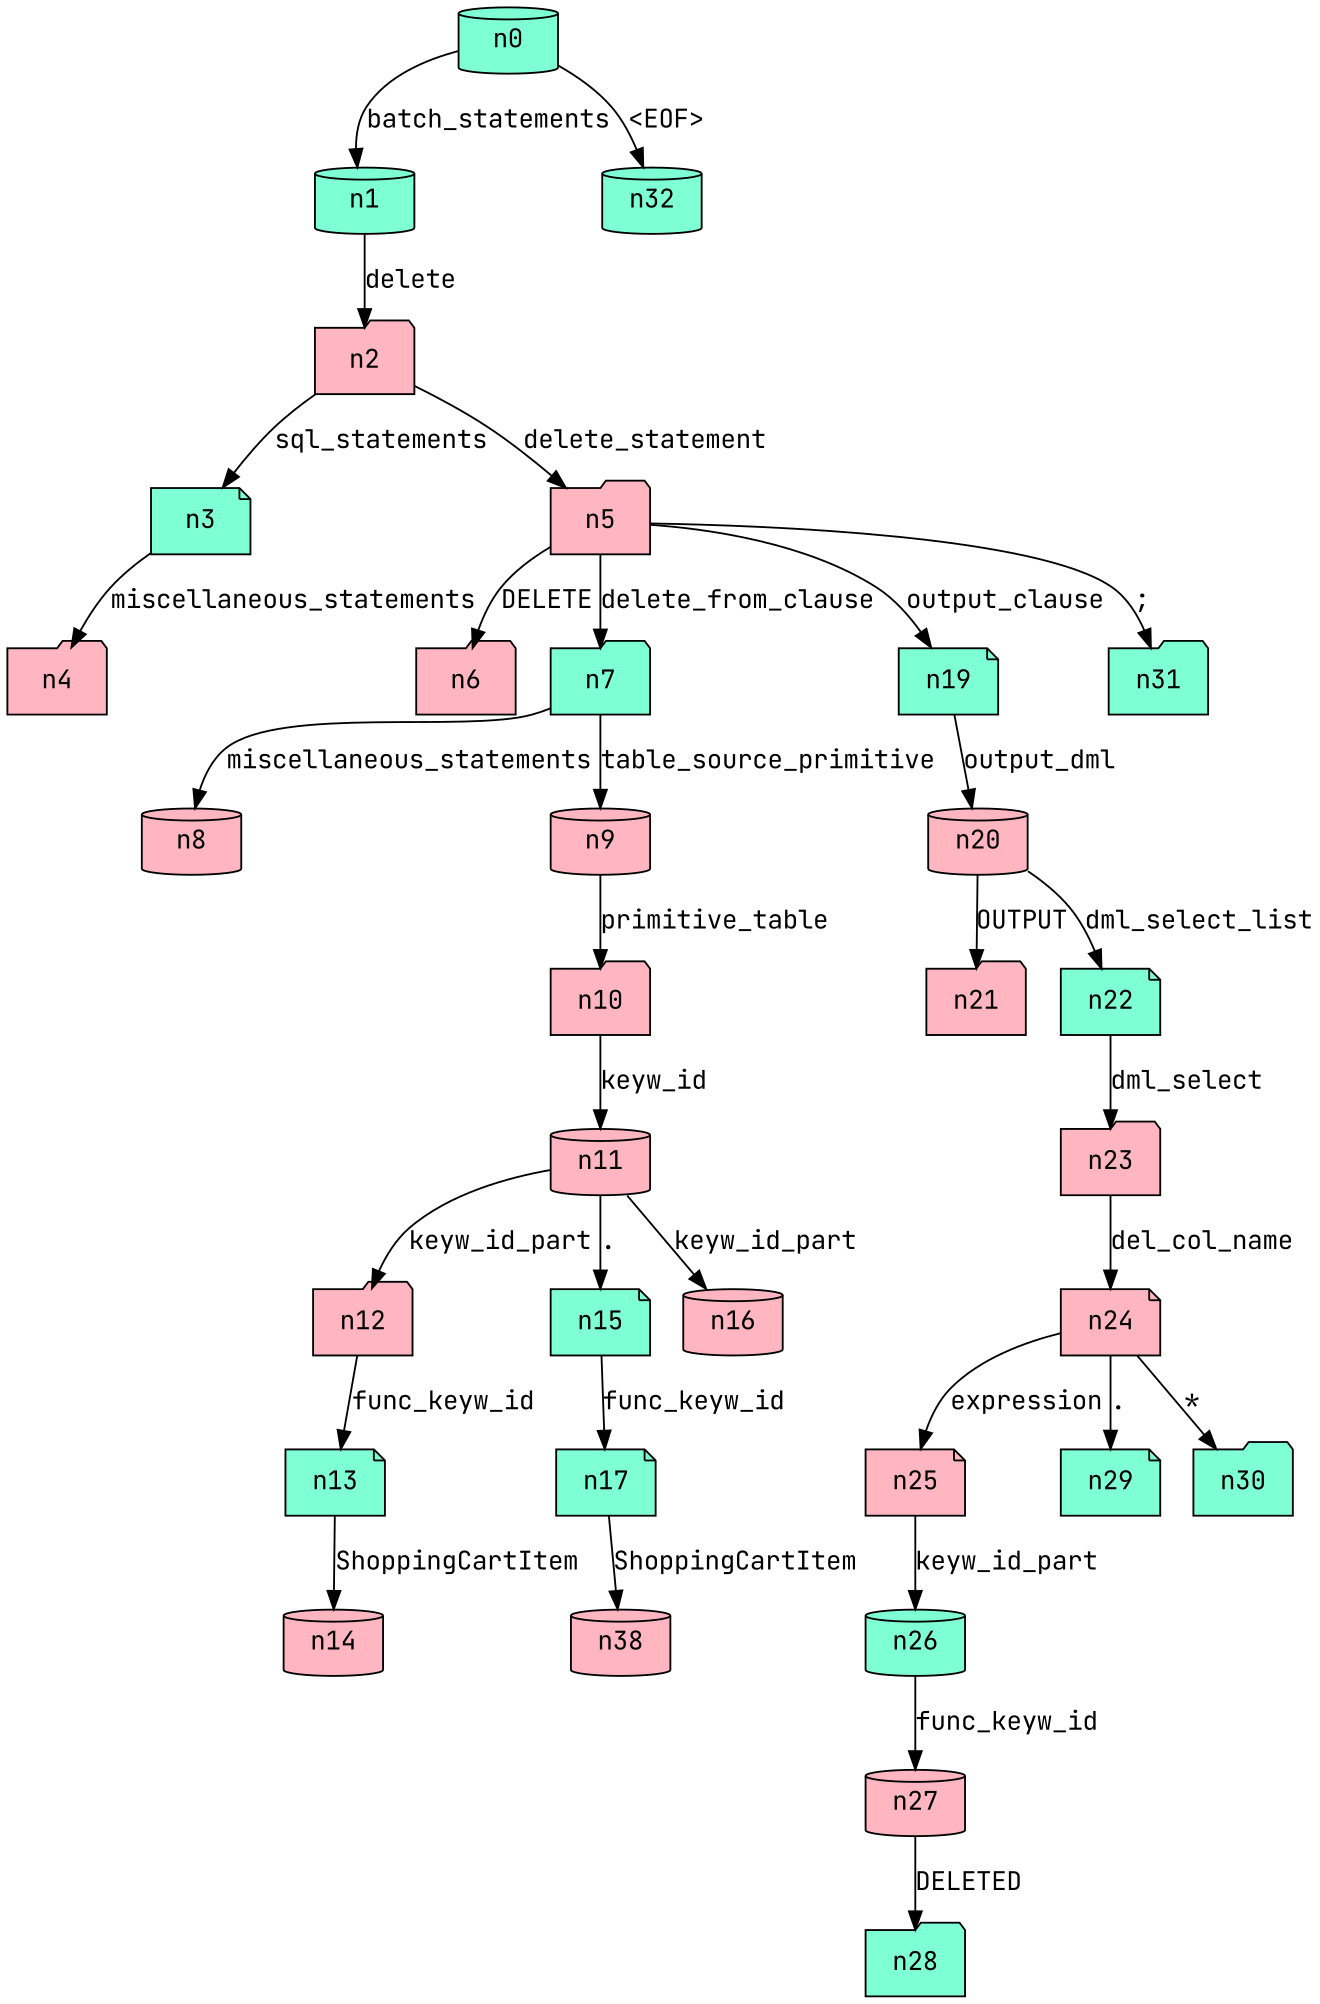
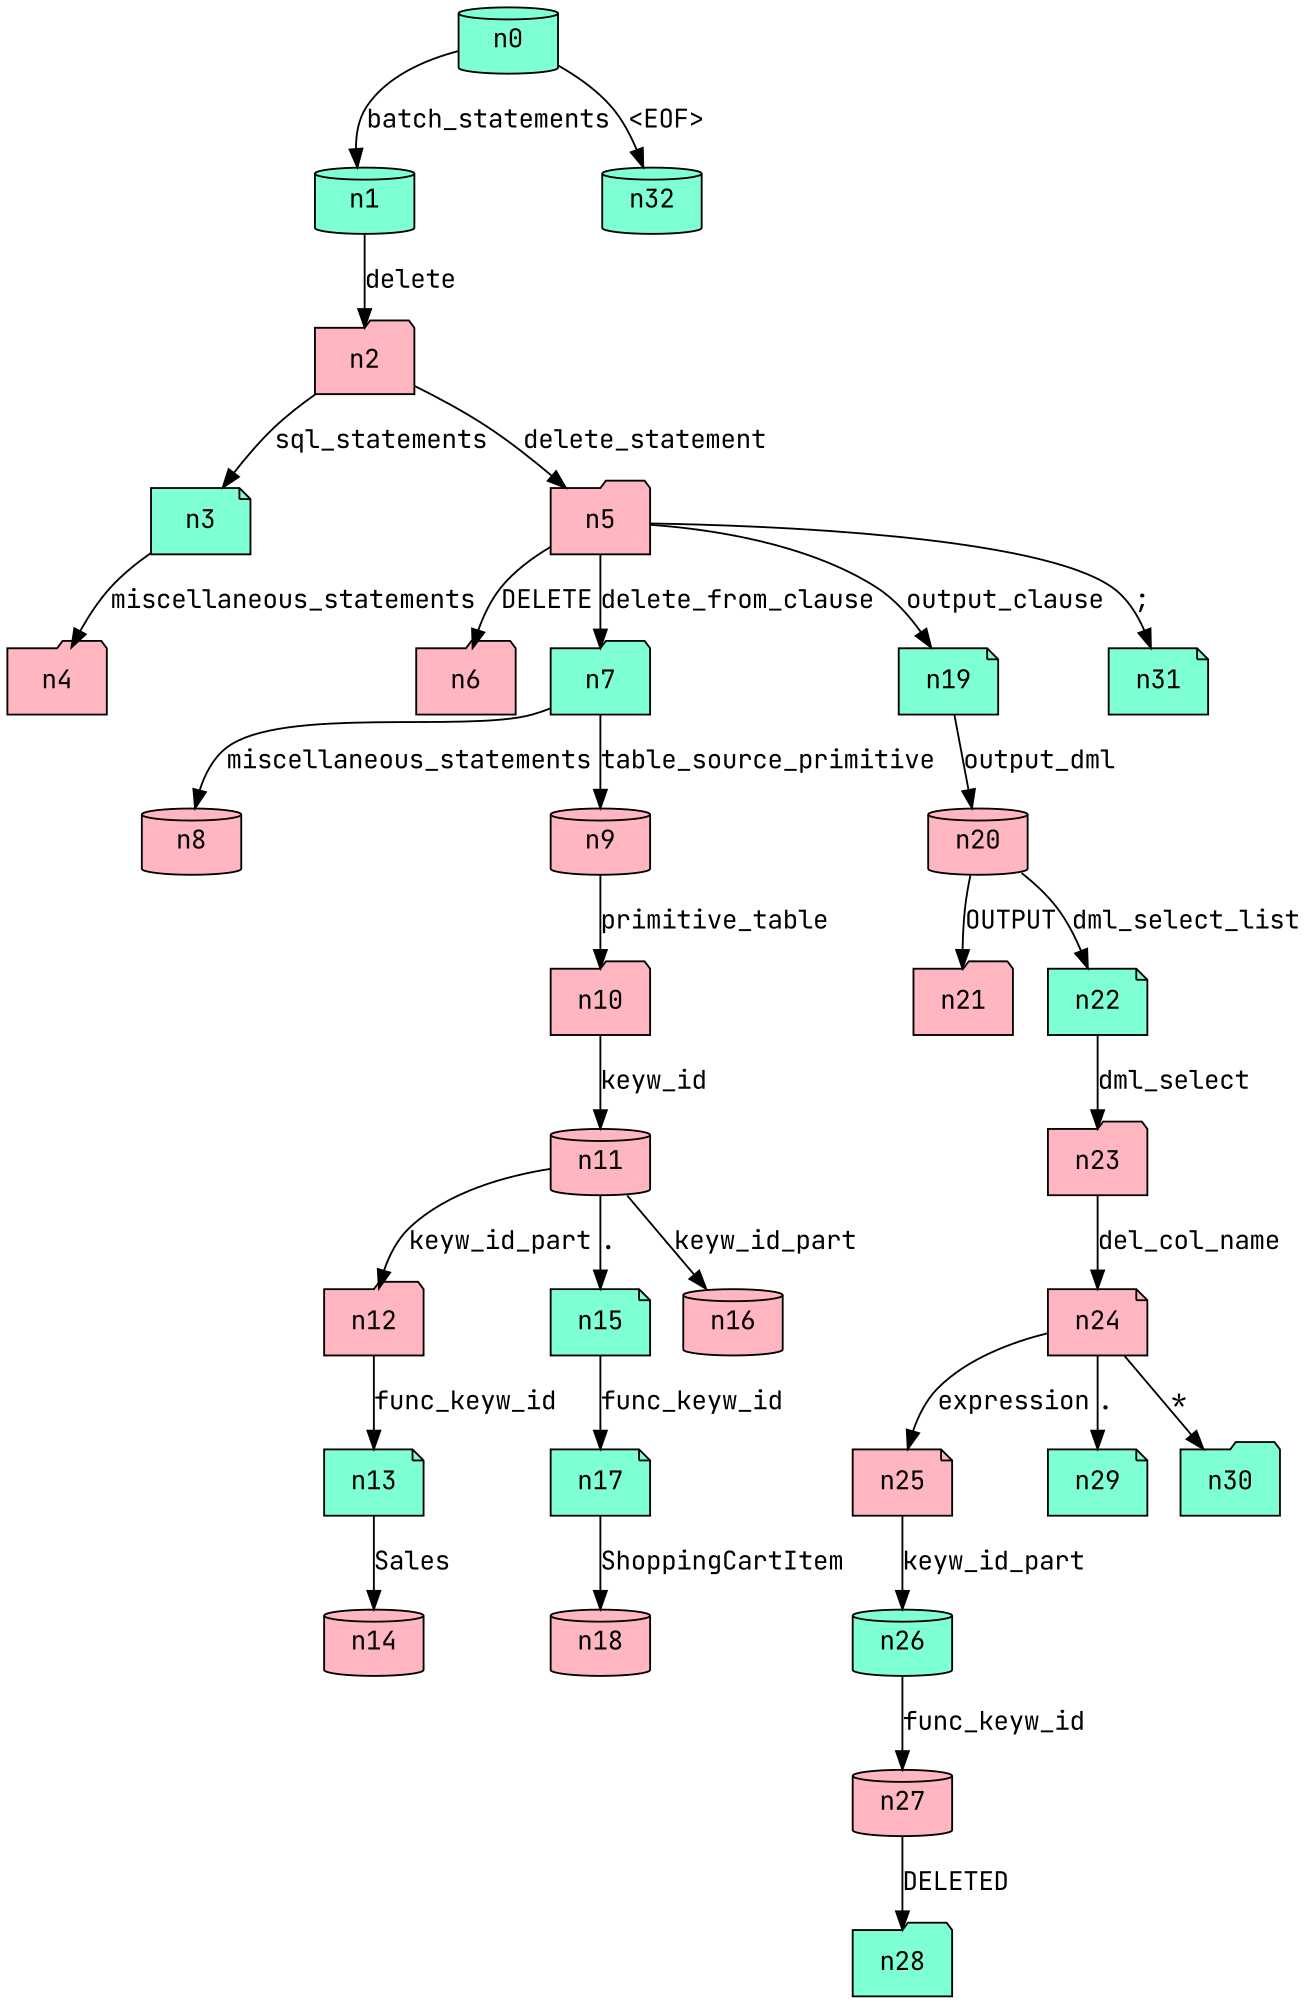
node "n31": shape folder -> note
edge "n13" -> "n14": label "ShoppingCartItem" -> "Sales"
node "n38": label "n38" -> "n18"
